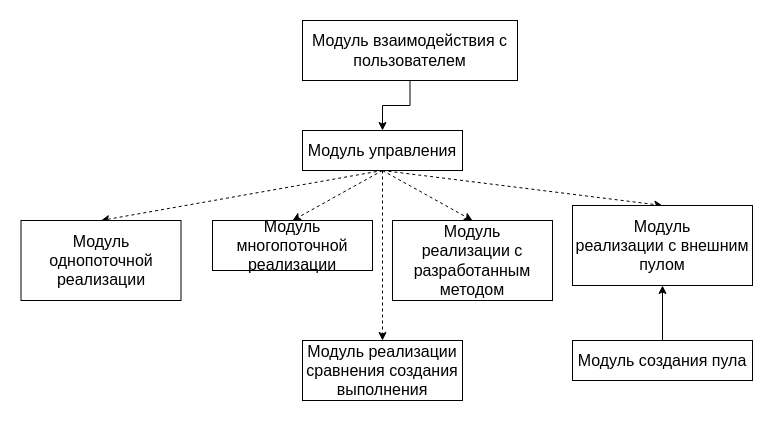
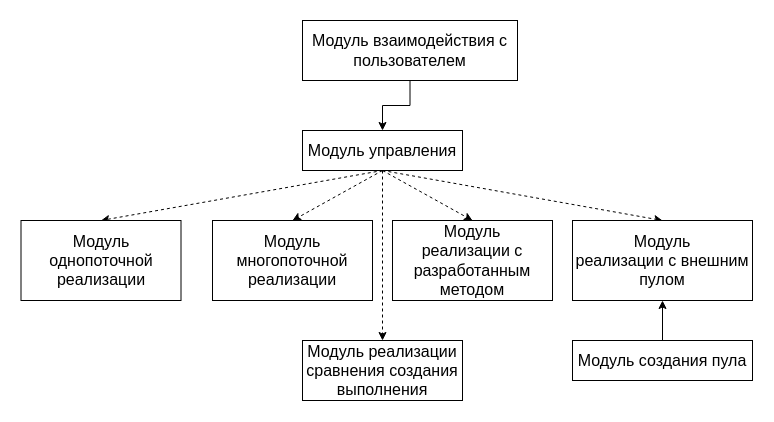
node "Модуль многопоточной реализации": size 160x50 -> 160x80
node "Модульреализации с внешним пулом": moved (663, 246) -> (663, 261)
